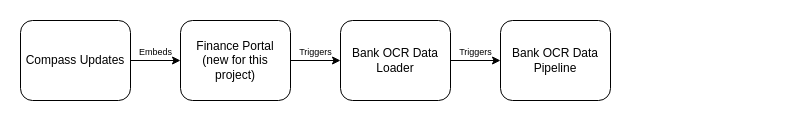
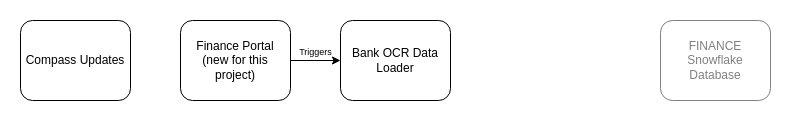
edge "Compass Updates" -> "Finance Portal (new for this project)": removed, label "Embeds"
edge "Bank OCR Data Loader" -> "Bank OCR Data Pipeline": removed, label "Triggers"
node "Bank OCR Data Pipeline": removed
node "FINANCE Snowflake Database": added
